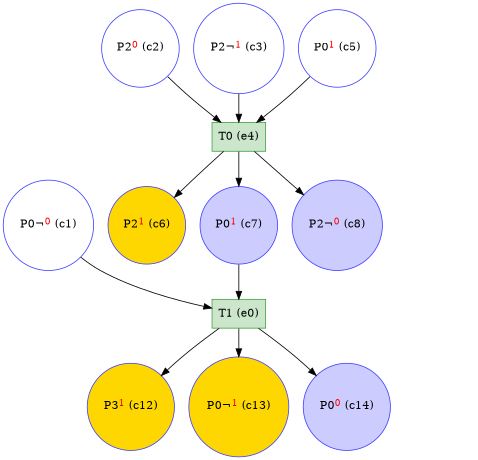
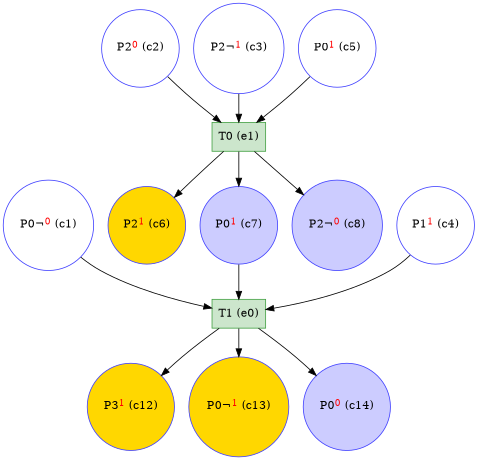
node "T0 (e4)": label "T0 (e4)" -> "T0 (e1)"
node "P1": added
